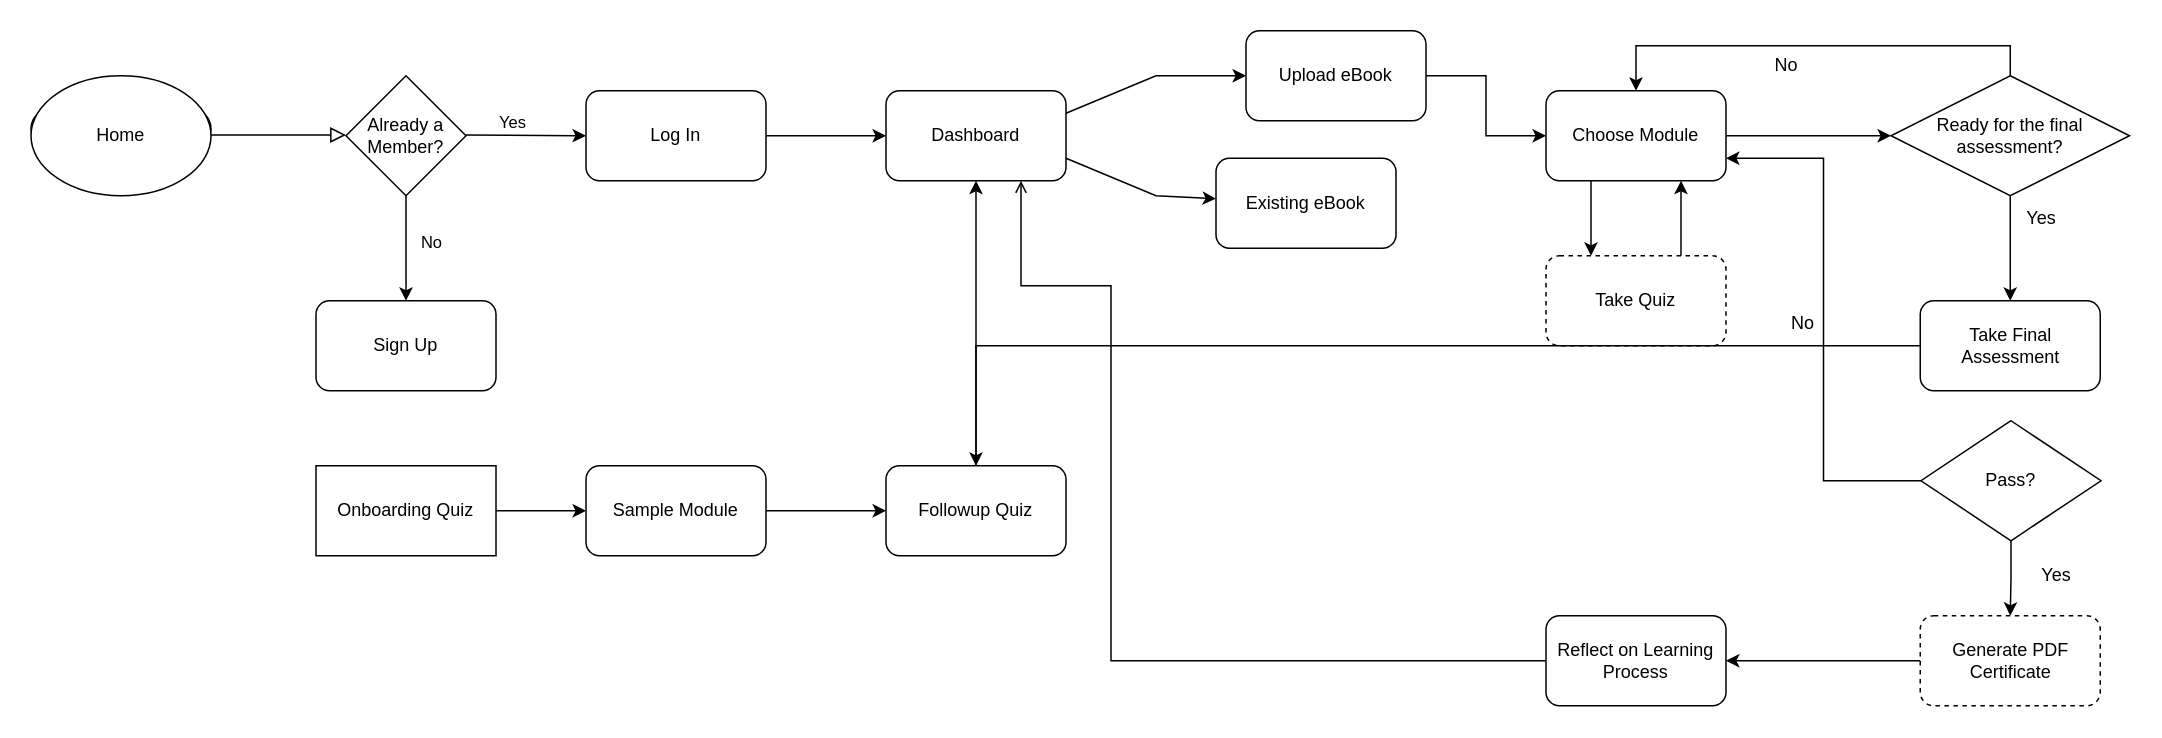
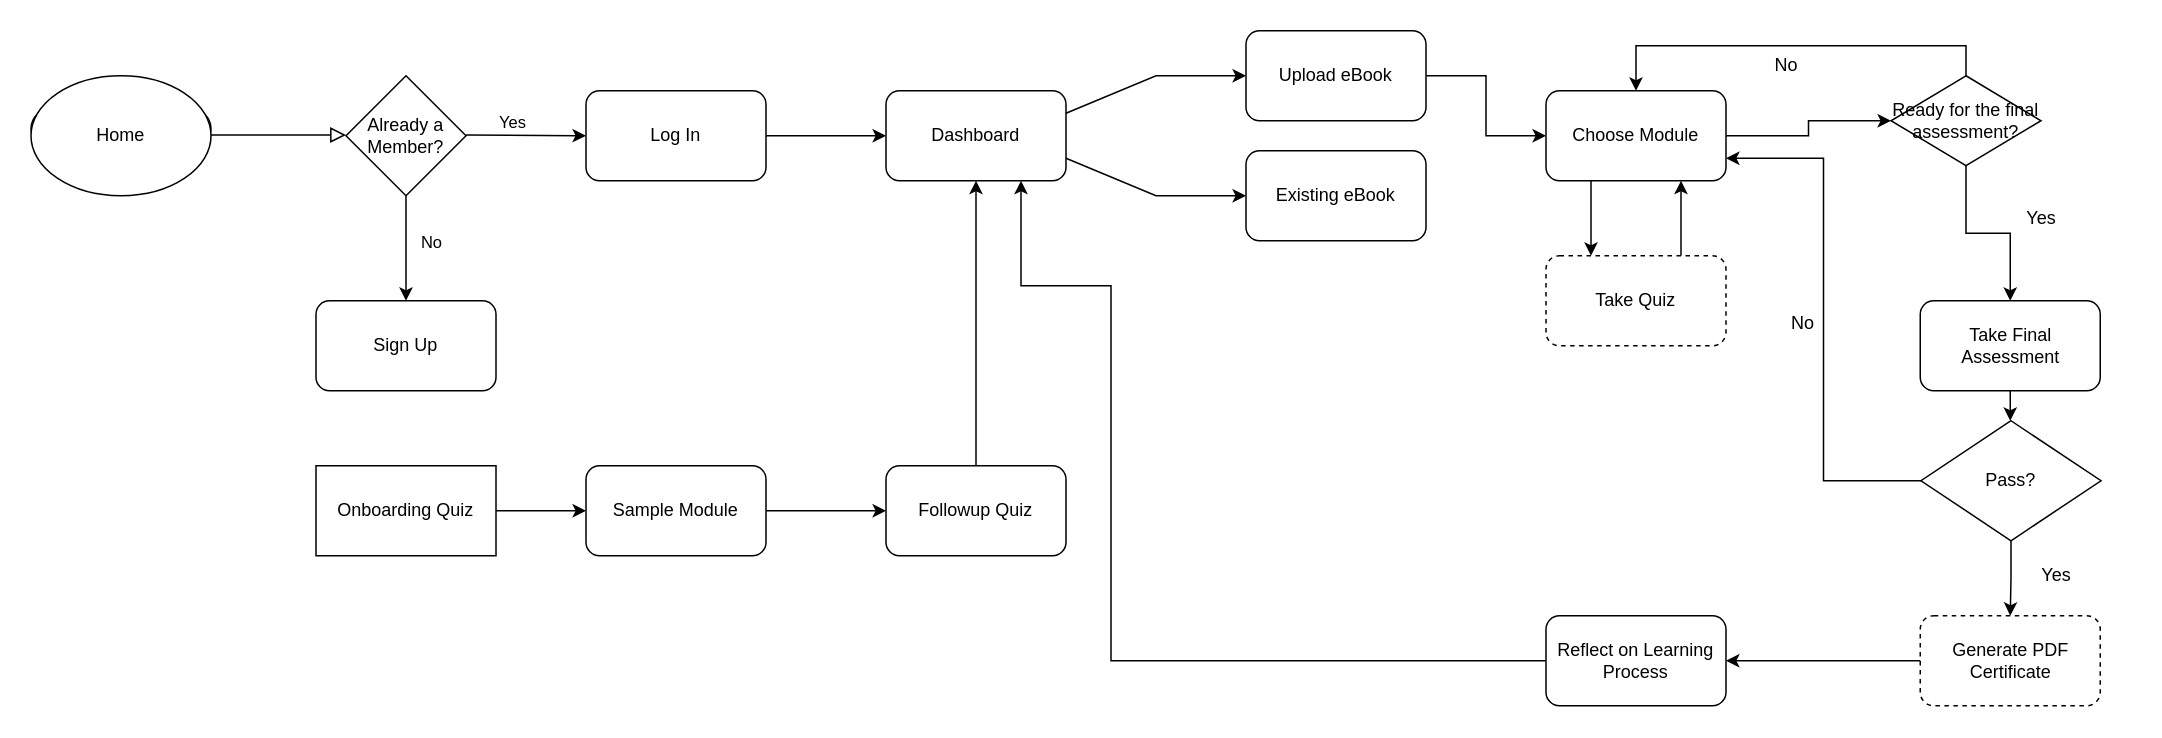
node "Ready for the final assessment?": size 239x120 -> 150x90
edge "Reflect on Learning Process" -> "Dashboard": arrowhead open -> classic
node "Existing eBook": moved (1306, 203) -> (1336, 196)
edge "Take Final Assessment" -> "Followup Quiz": now "Take Final Assessment" -> "Pass?"
